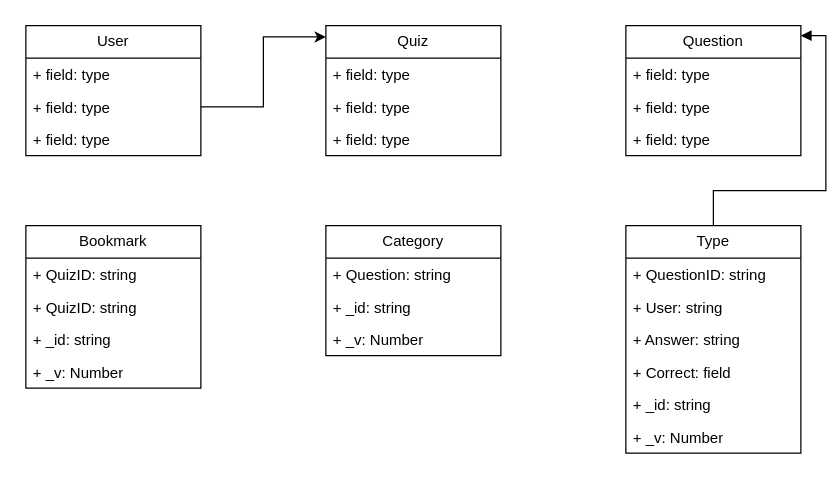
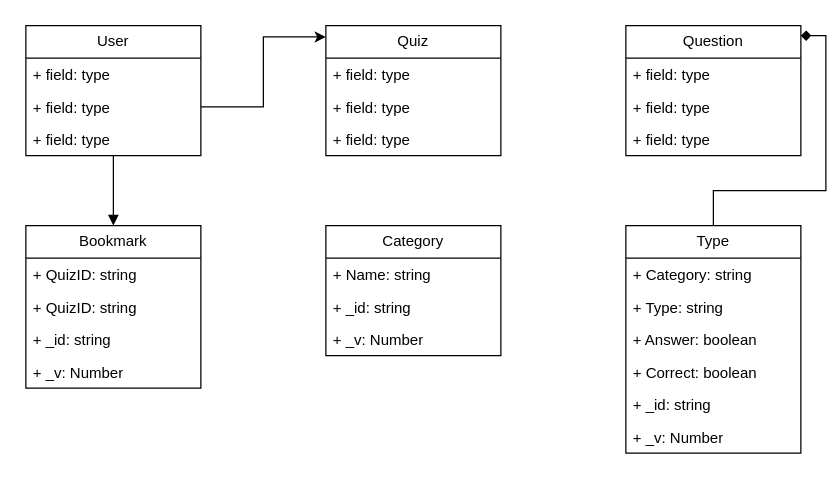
edge "Type" -> "Question": arrowhead block -> diamond
edge "User" -> "Bookmark": added
node "+ Question: string": label "+ Question: string" -> "+ Name: string"
node "+ QuestionID: string": label "+ QuestionID: string" -> "+ Category: string"
node "+ User: string": label "+ User: string" -> "+ Type: string"
node "+ Answer: string": label "+ Answer: string" -> "+ Answer: boolean"
node "+ Correct: field": label "+ Correct: field" -> "+ Correct: boolean"
